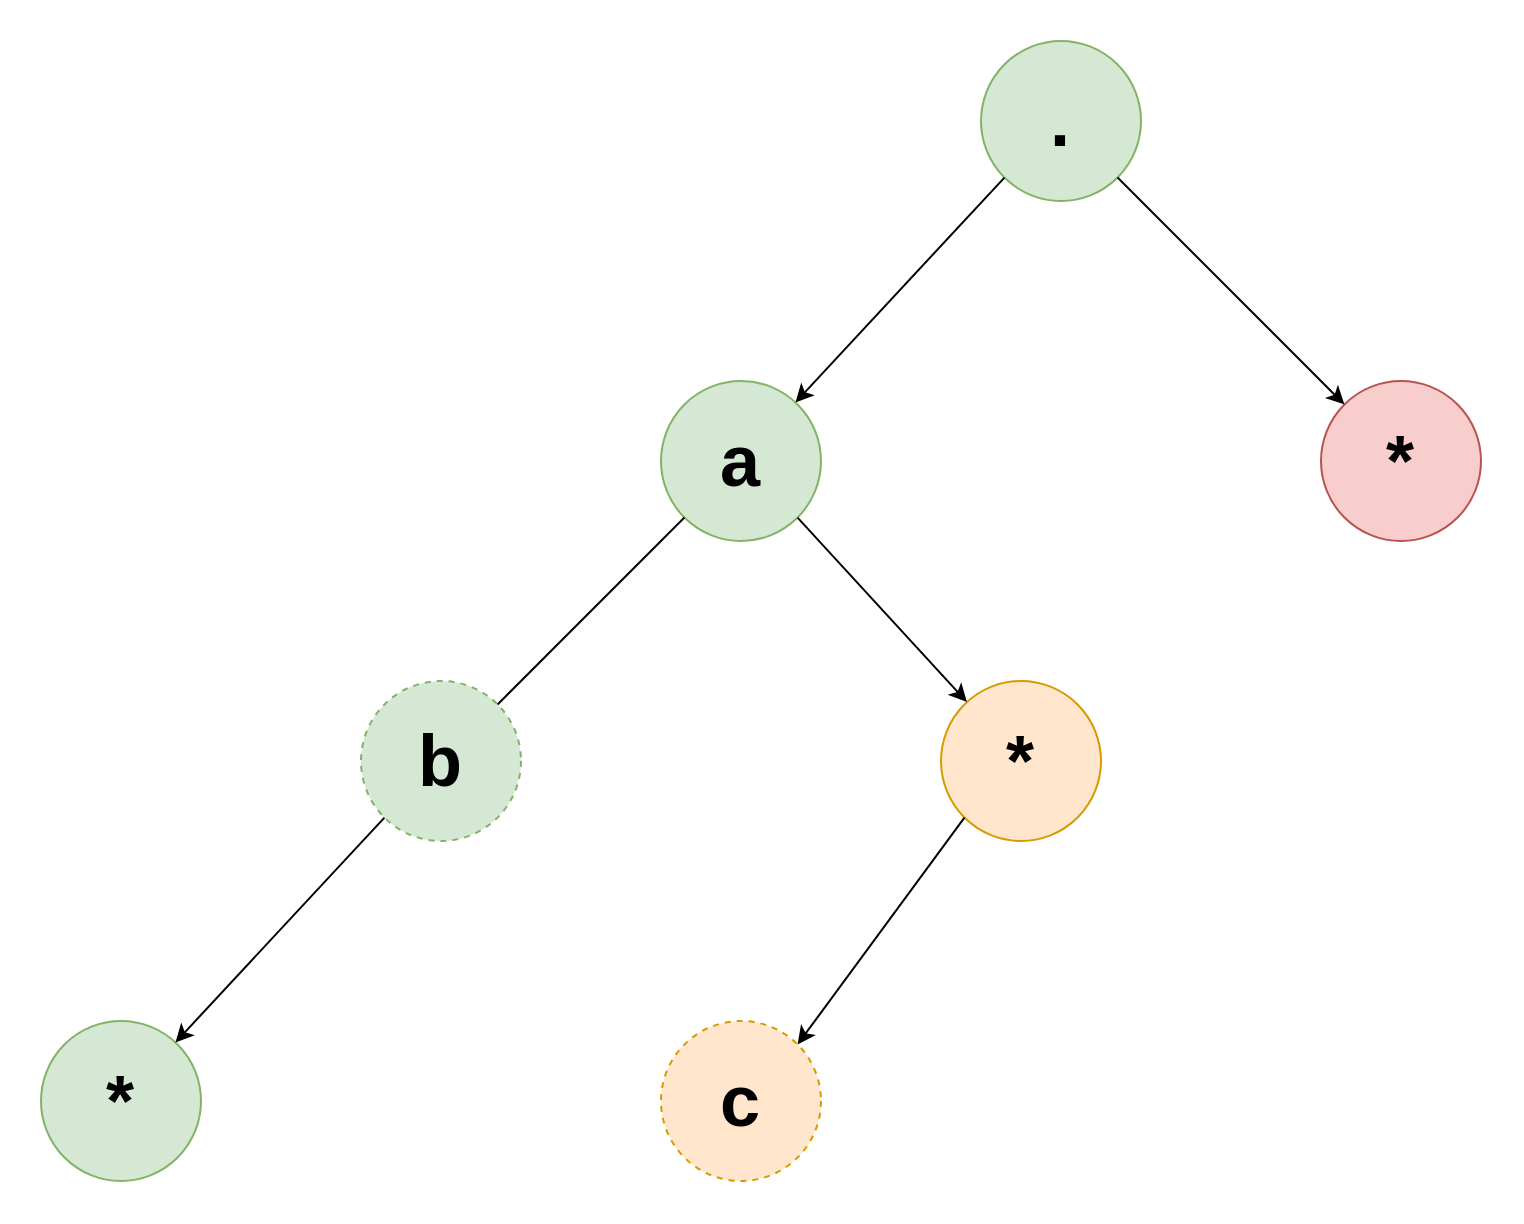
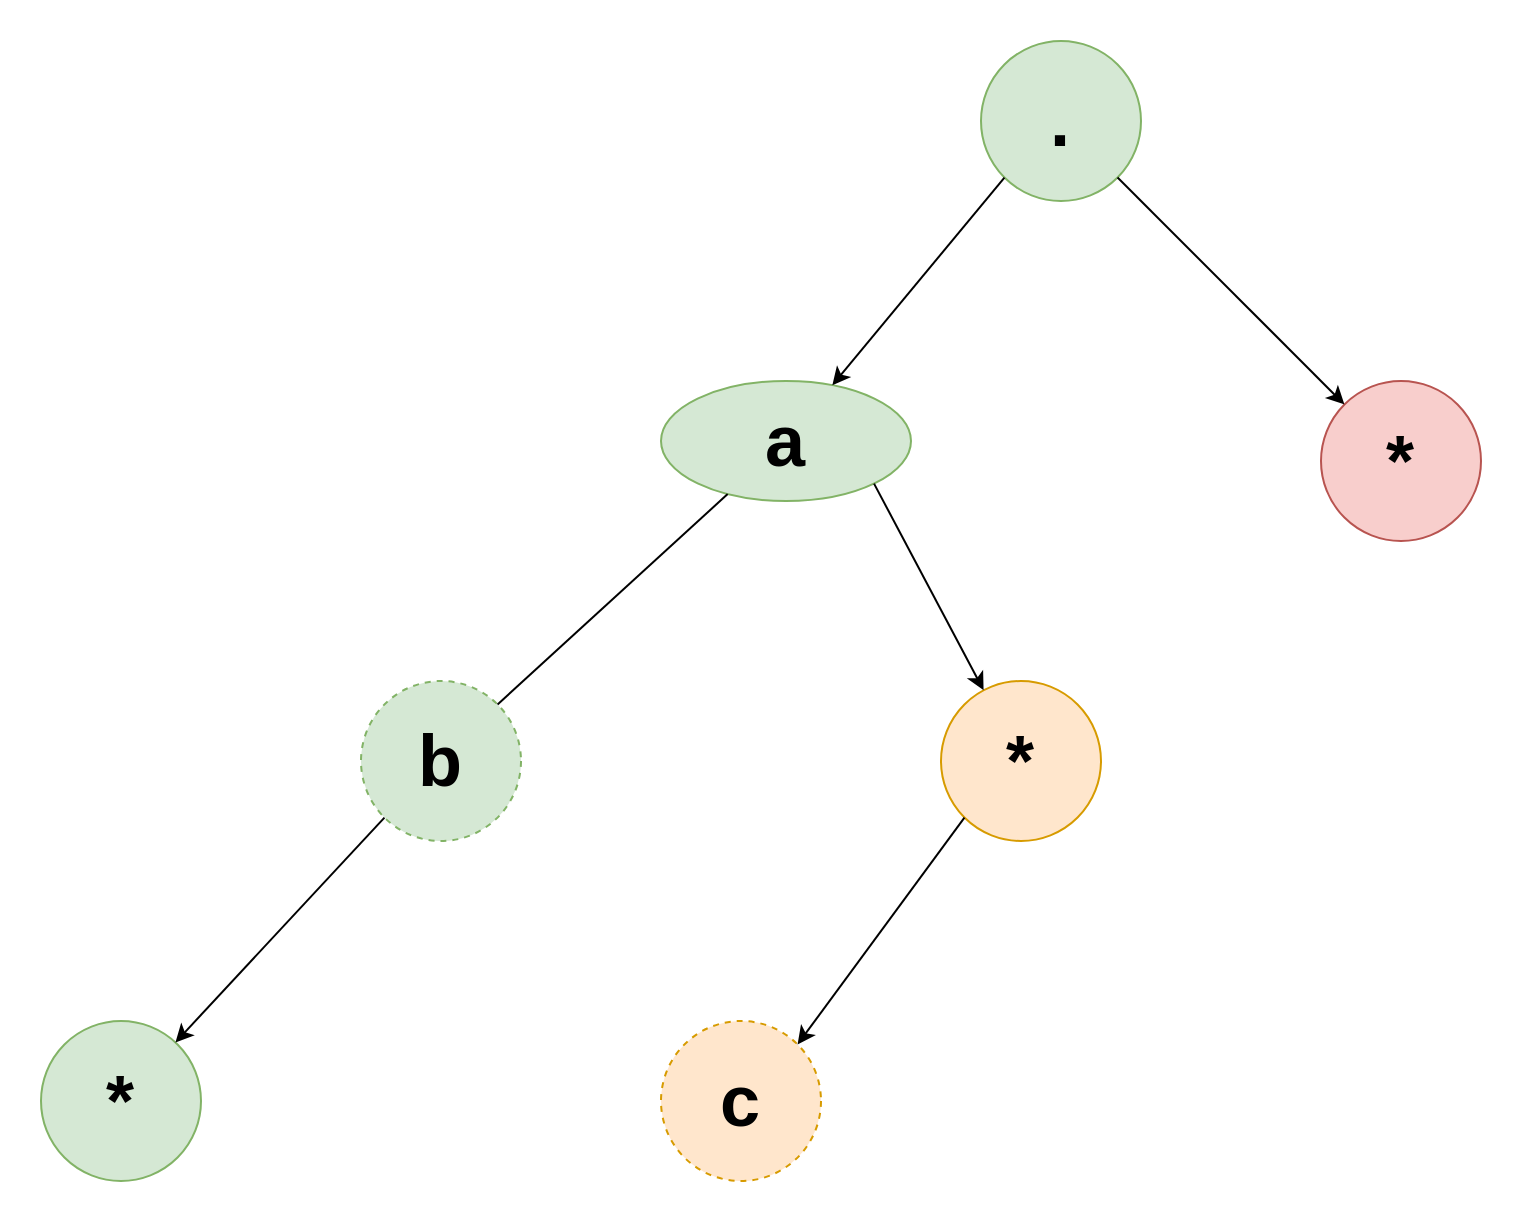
node "a": size 160x160 -> 250x120
